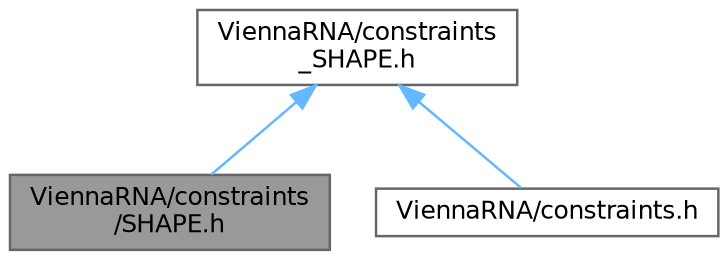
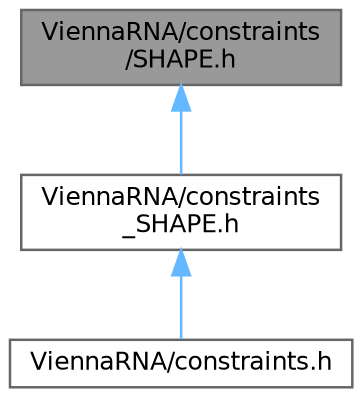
edge "ViennaRNA/constraints /SHAPE.h" -> "ViennaRNA/constraints _SHAPE.h": reversed
